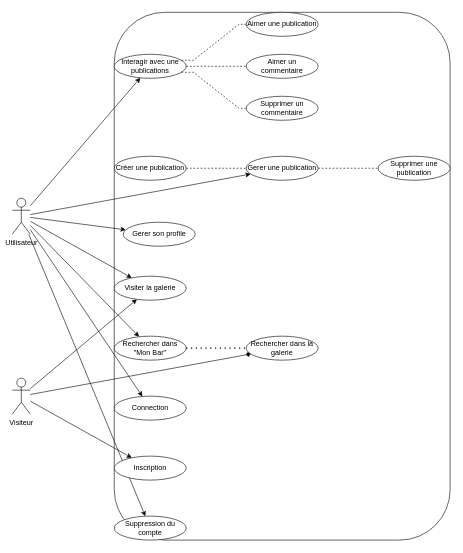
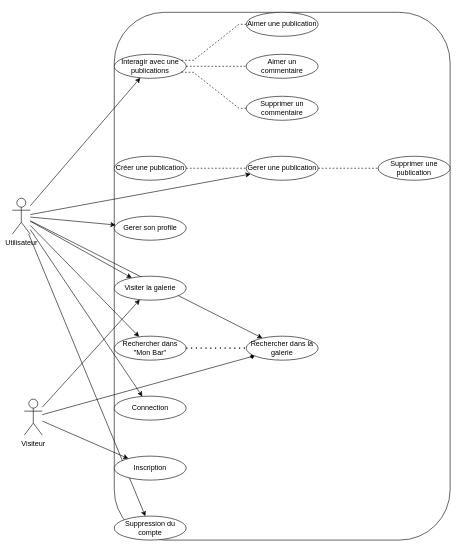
node "Gerer son profile": moved (159, 234) -> (150, 228)
edge "Utilisateur" -> "Rechercher dans la galerie": added
node "Visiteur": moved (21, 396) -> (33, 417)
